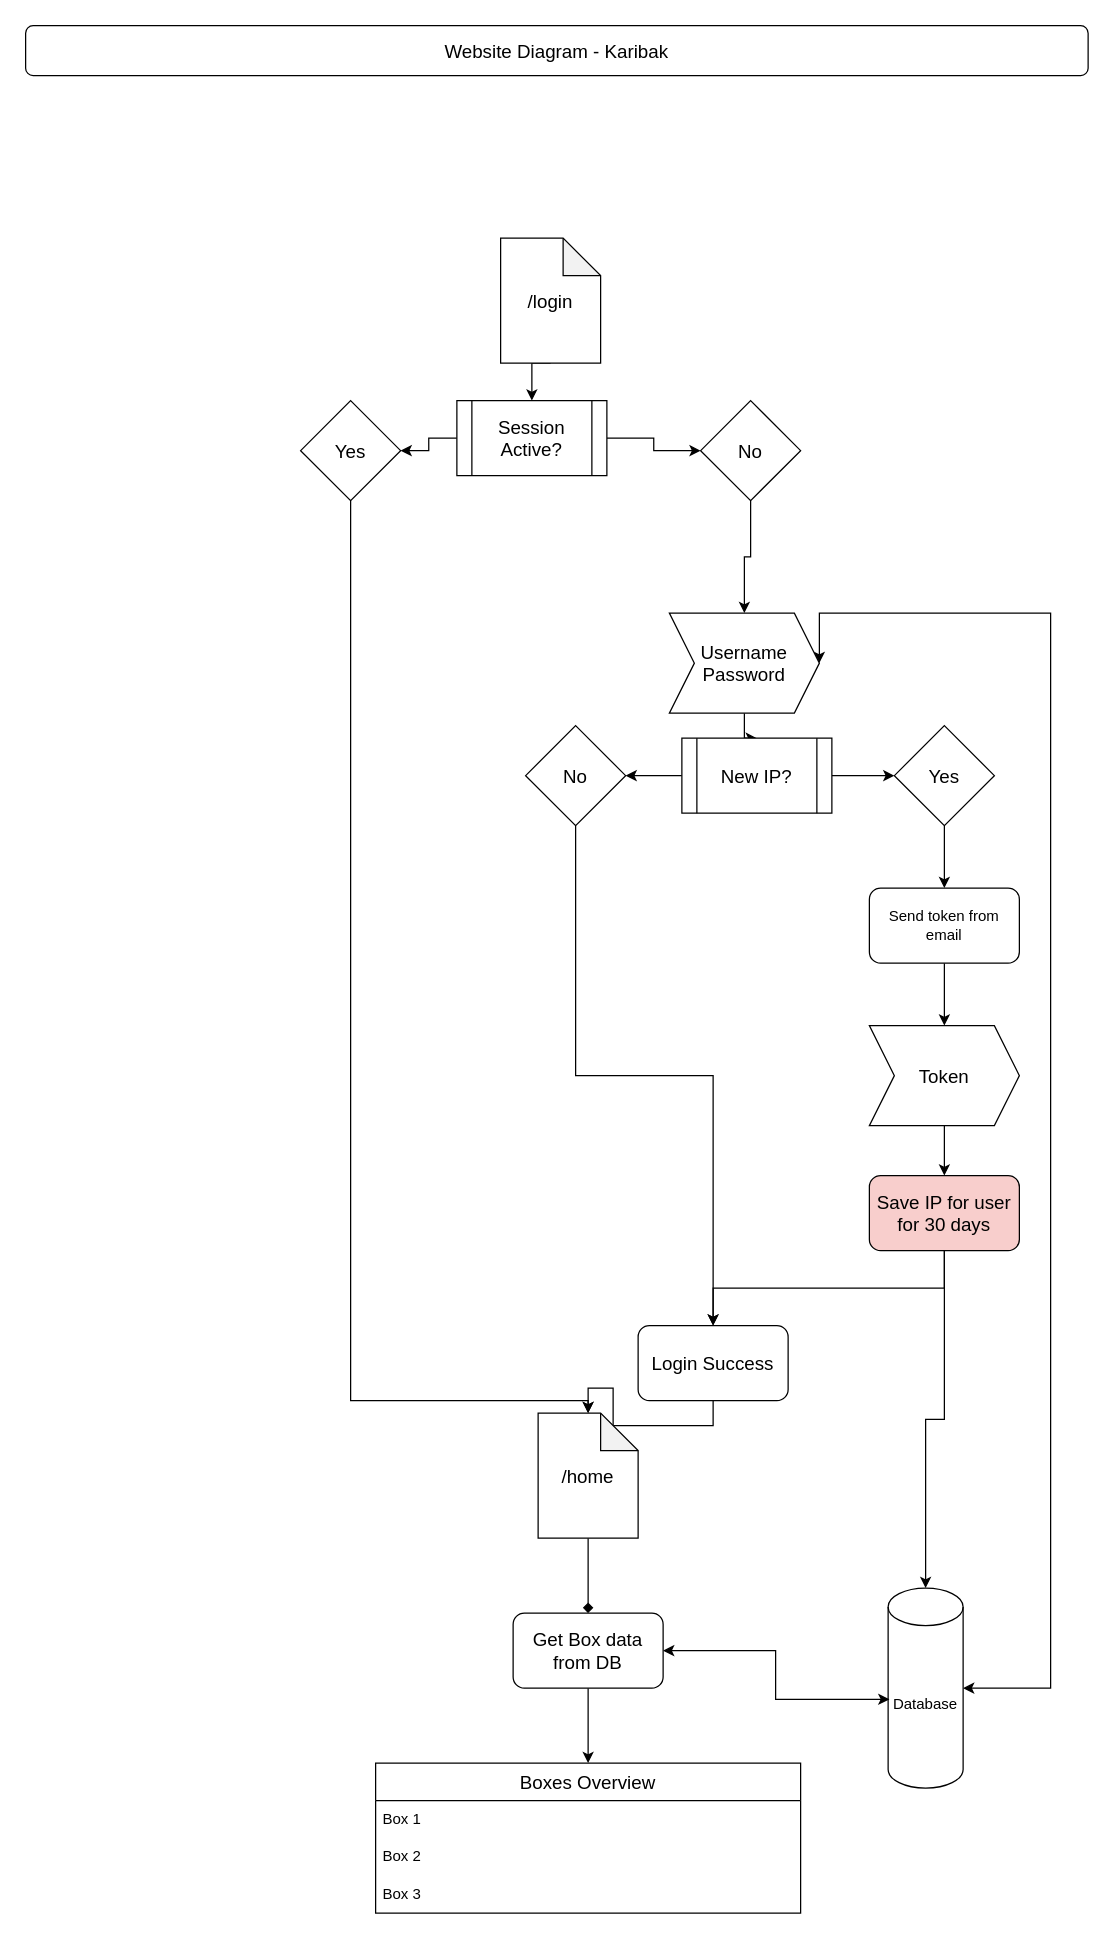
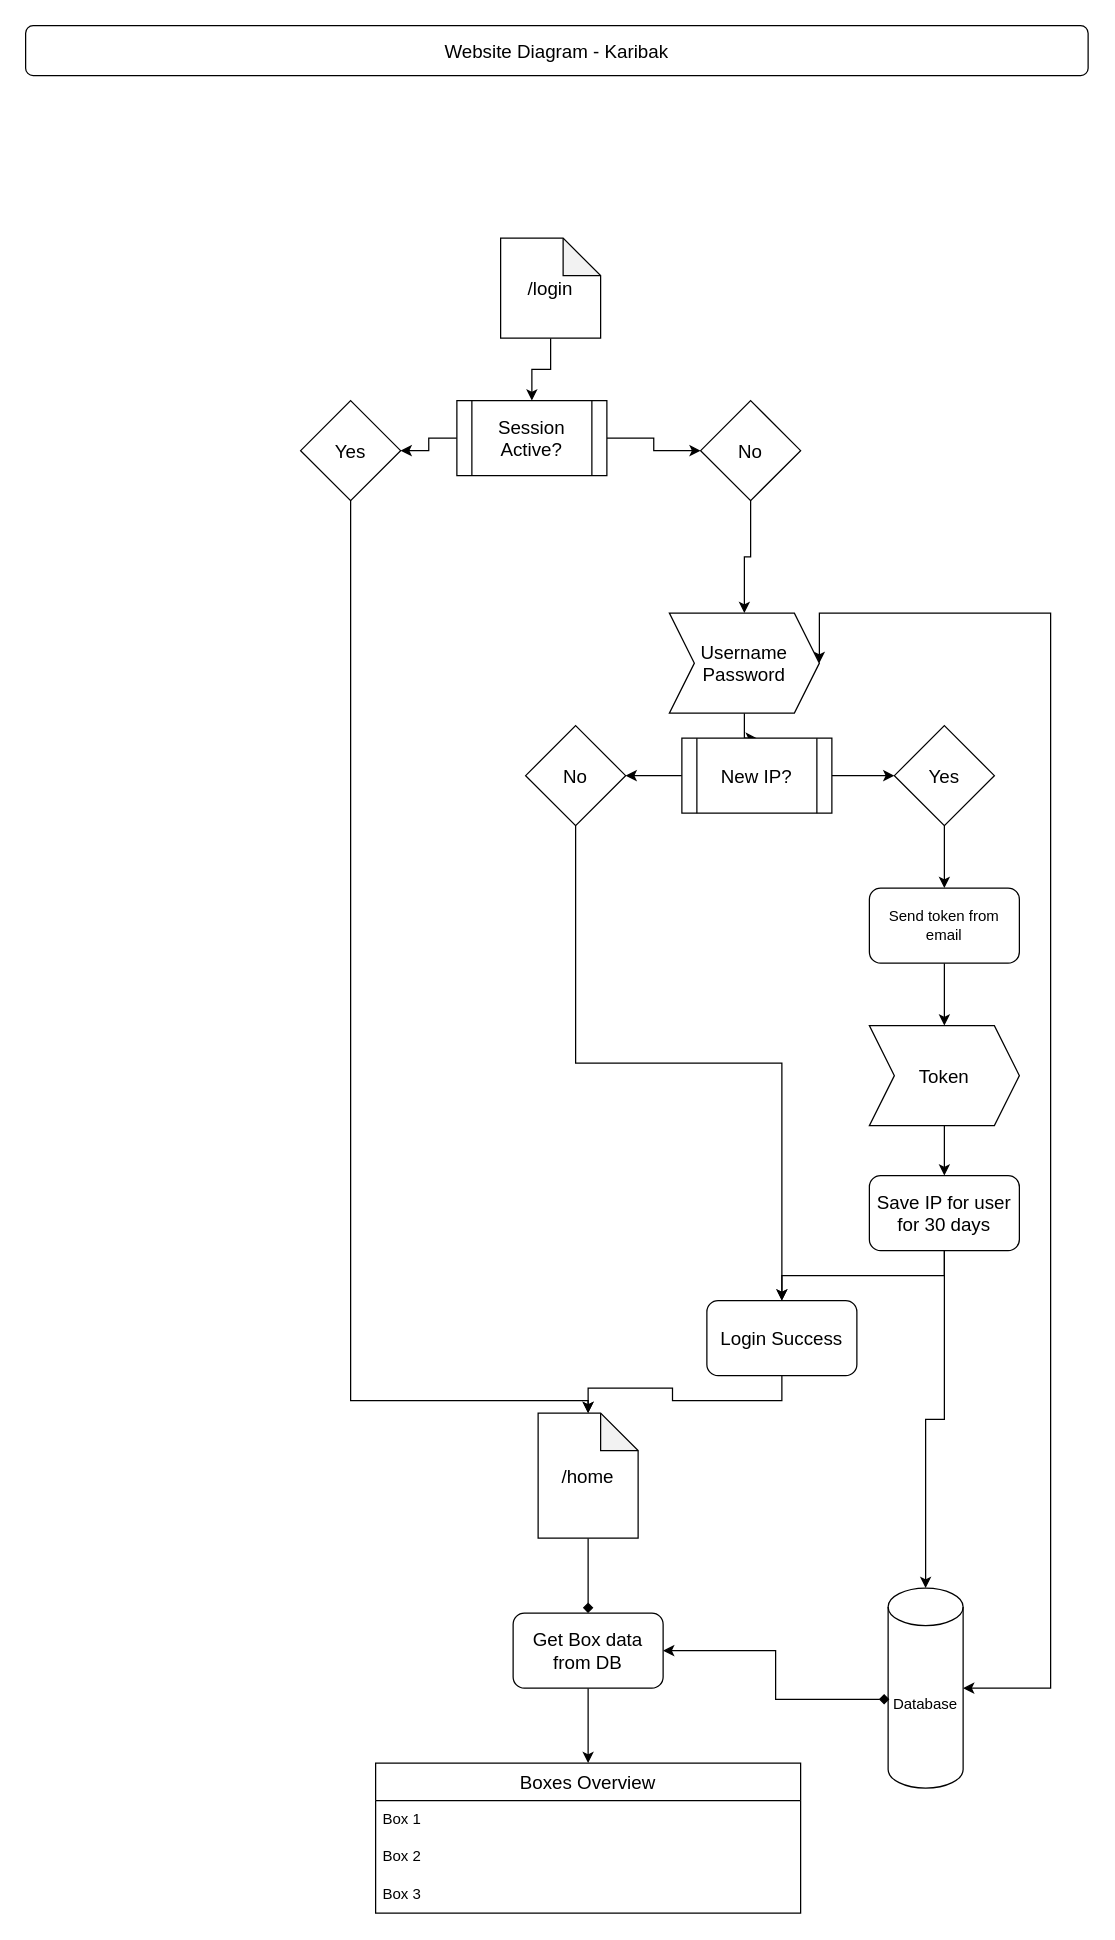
node "/login": size 100x125 -> 100x100
node "Save IP for user for 30 days": fillcolor #f8cecc -> #ffffff
node "Login Success": moved (713, 1363) -> (782, 1338)
edge "Get Box data from DB" -- "Database": arrowhead classic -> diamond
